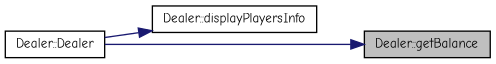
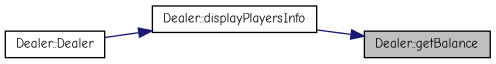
edge "Dealer::Dealer" -> "Dealer::getBalance": now "Dealer::displayPlayersInfo" -> "Dealer::getBalance"
